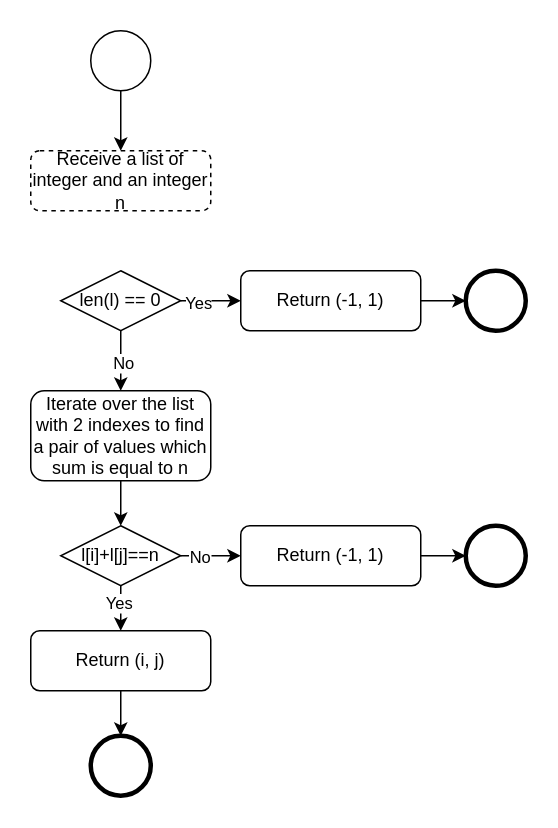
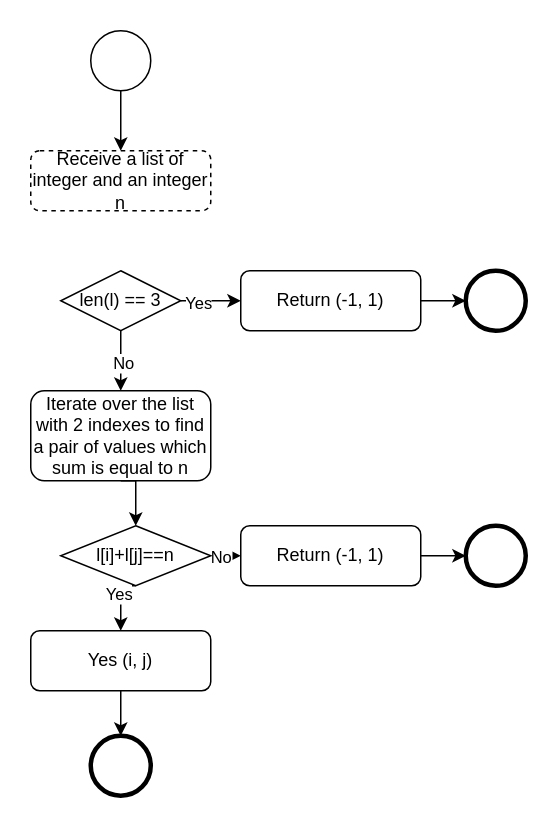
node "len(l) == 0": label "len(l) == 0" -> "len(l) == 3"
node "l[i]+l[j]==n": size 120x60 -> 150x60
node "Return (i, j)": label "Return (i, j)" -> "Yes (i, j)"
